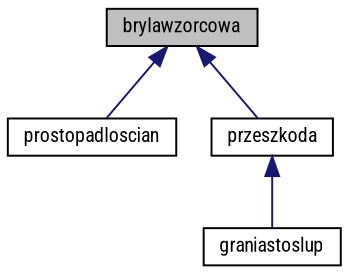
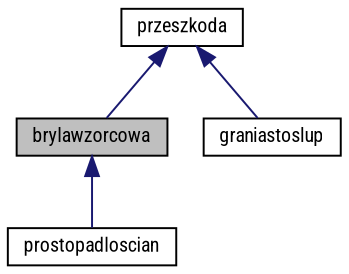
edge "przeszkoda" -> "brylawzorcowa": reversed
